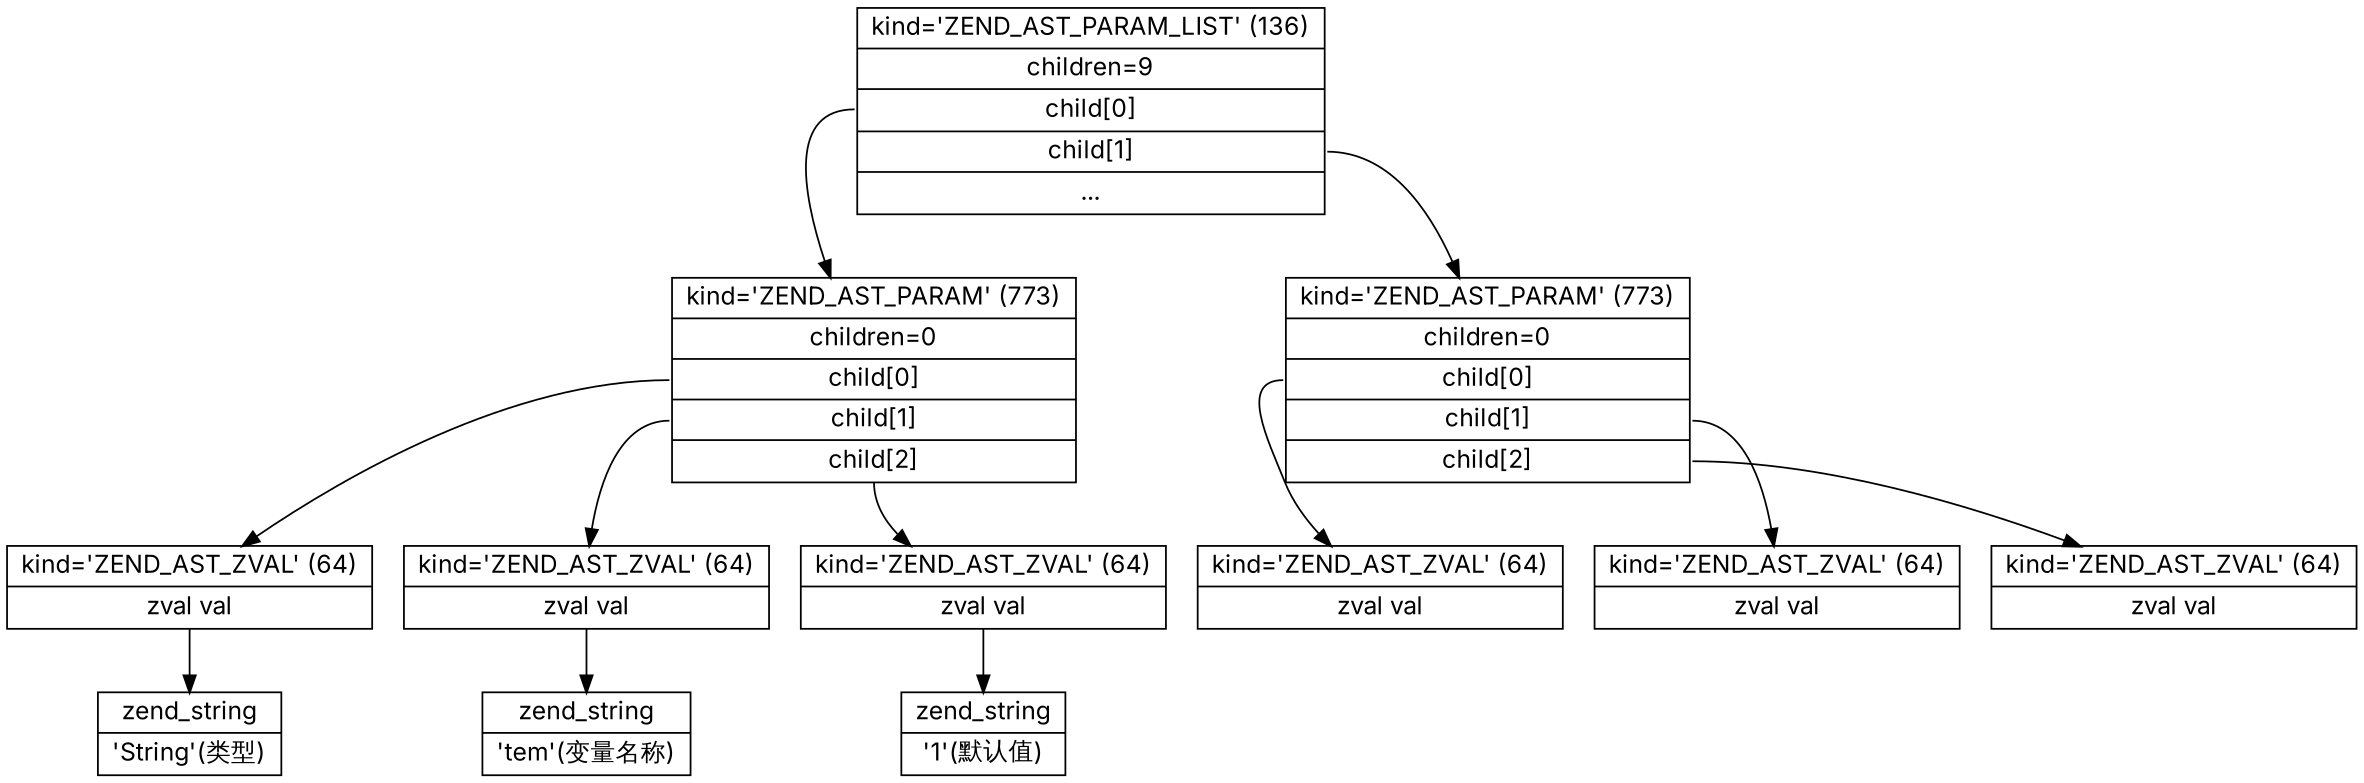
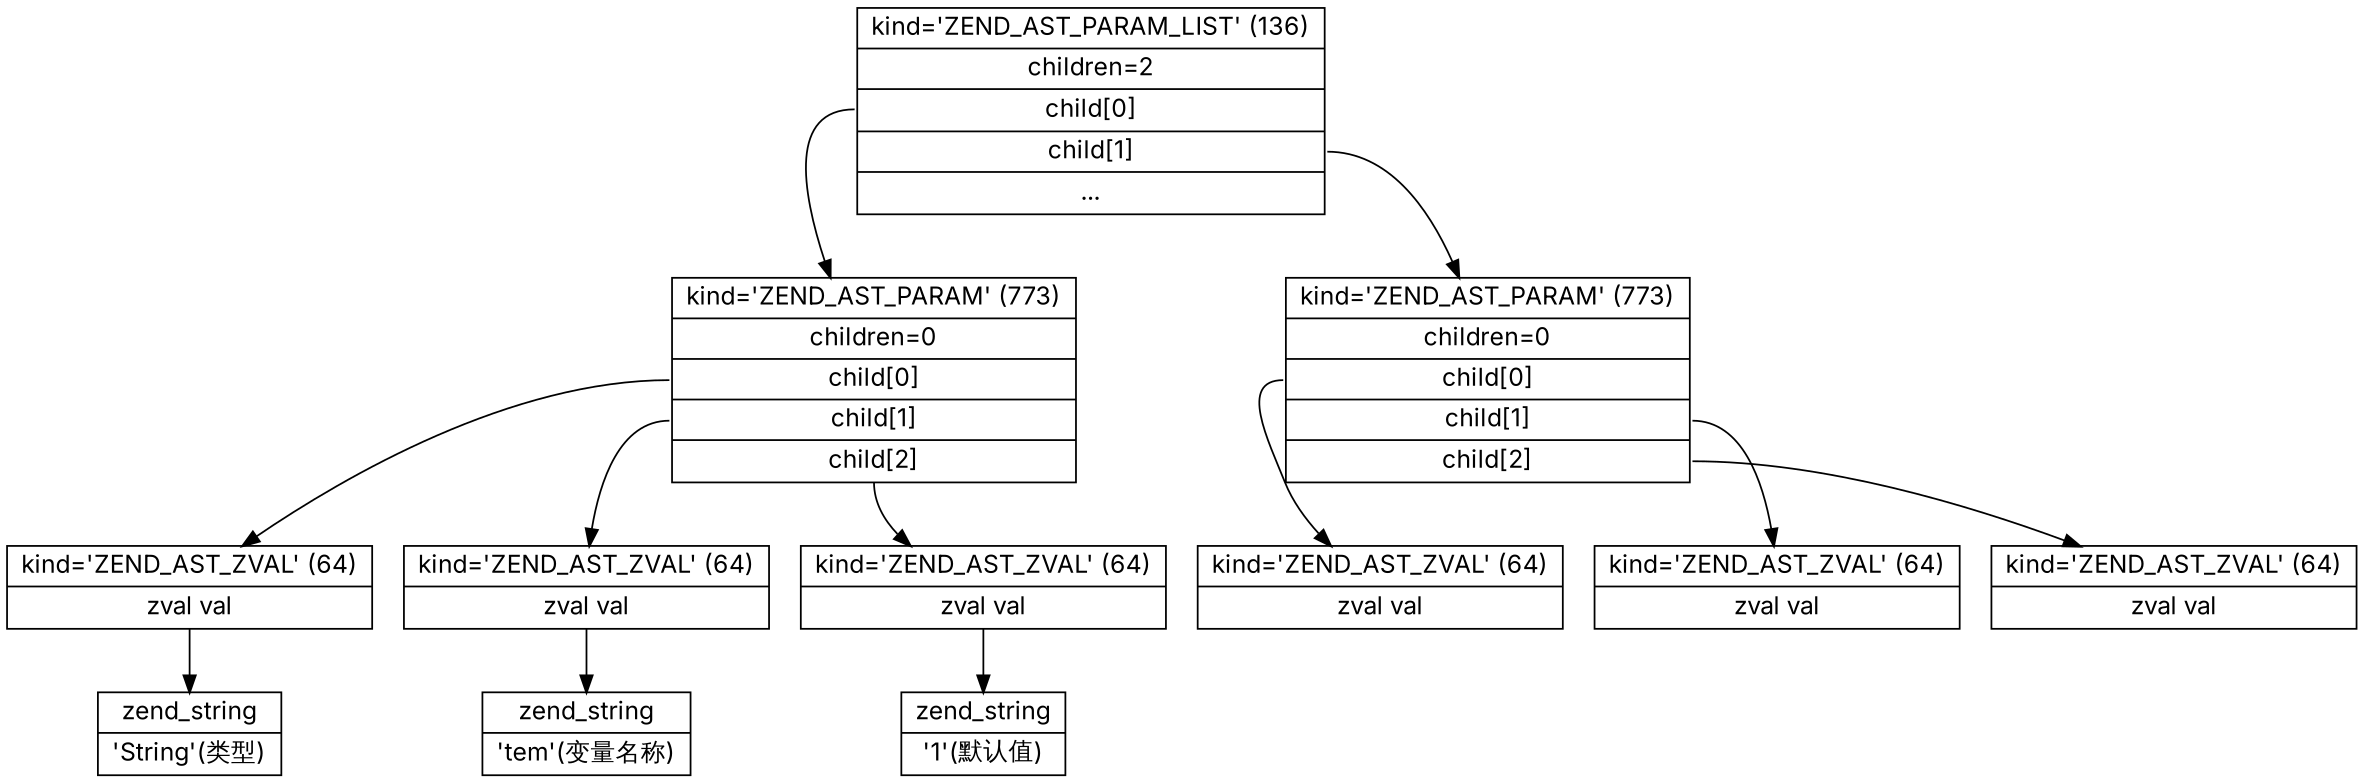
node "kind='ZEND_AST_PARAM_LIST' (136)": text "children=9" -> "children=2"
